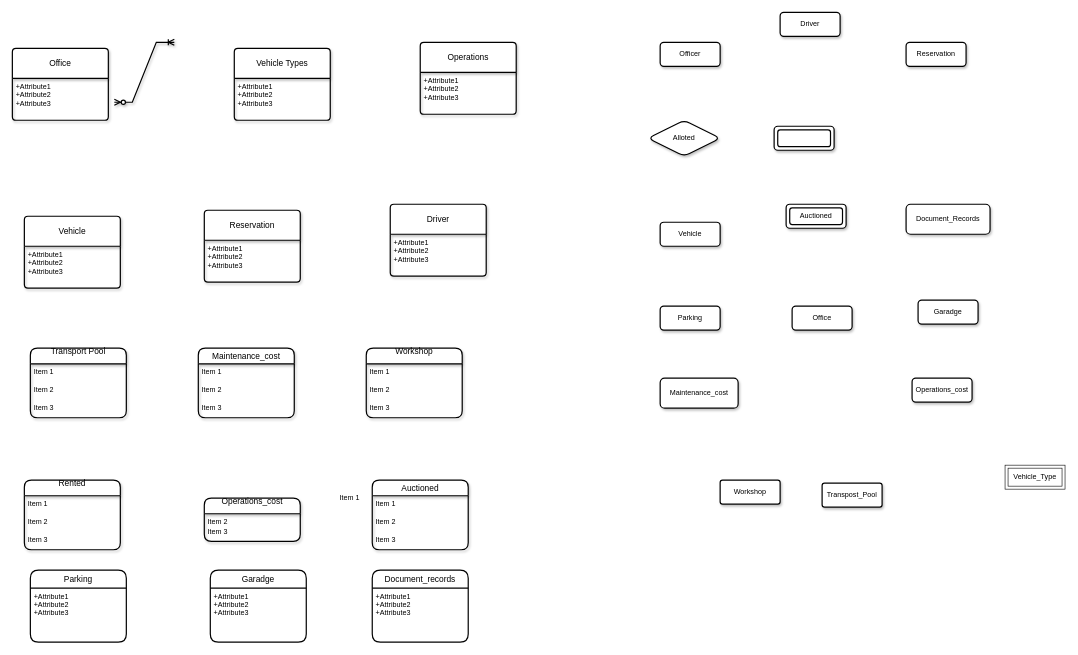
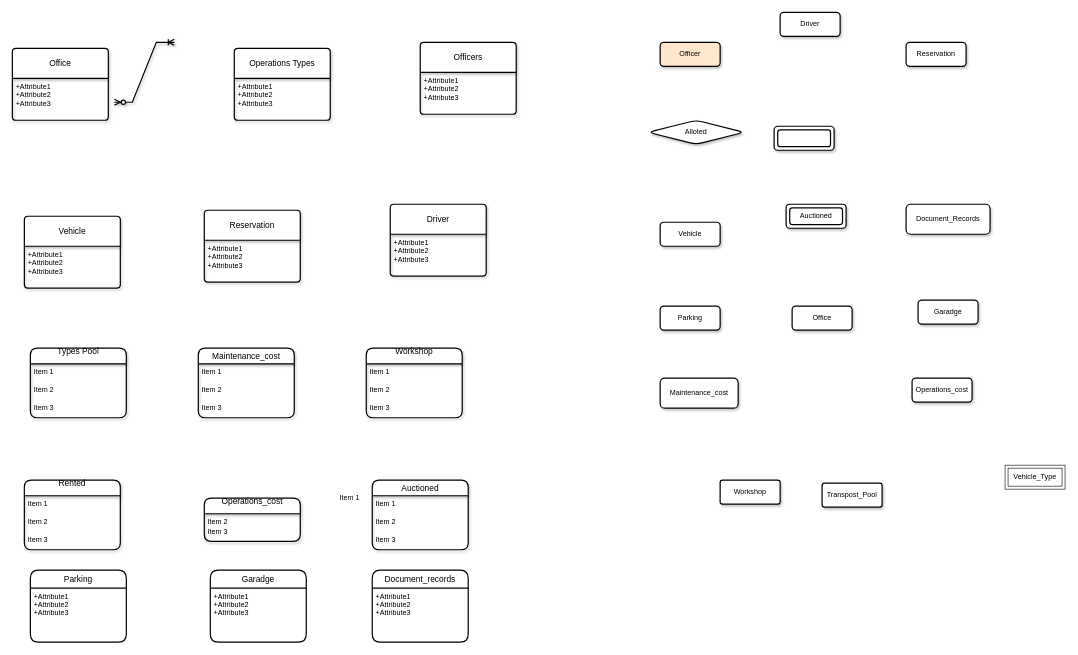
node "Officer": fillcolor #ffffff -> #ffe6cc
node "Operations": label "Operations" -> "Officers"
node "Vehicle Types": label "Vehicle Types" -> "Operations Types"
node "Alloted": size 72x36 -> 96x24
node "Transport Pool": label "Transport Pool" -> "Types Pool"
